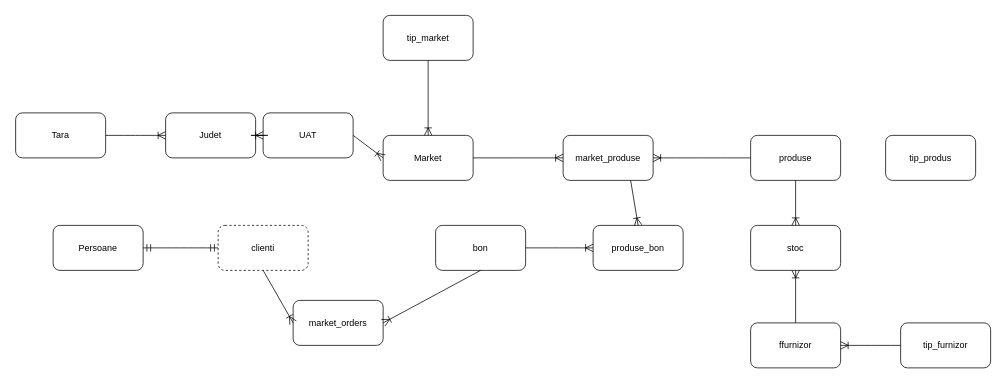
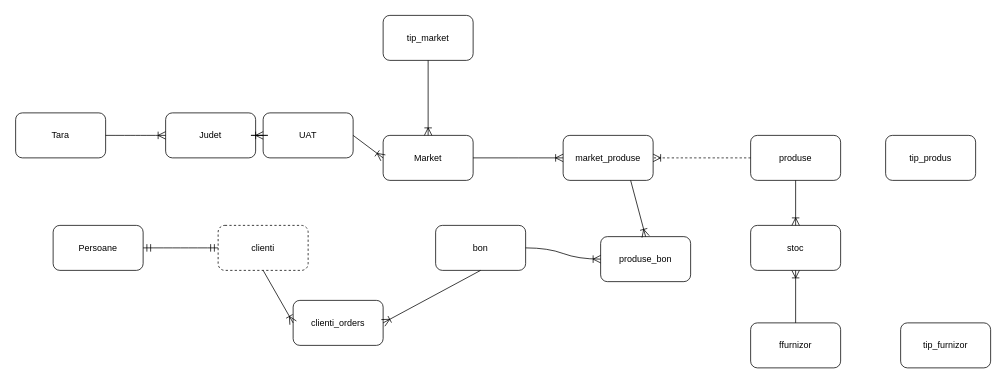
edge "produse" -> "market_produse": style solid -> dashed
node "produse_bon": moved (638, 248) -> (645, 259)
node "market_orders": label "market_orders" -> "clienti_orders"
edge "tip_furnizor" -> "ffurnizor": removed
